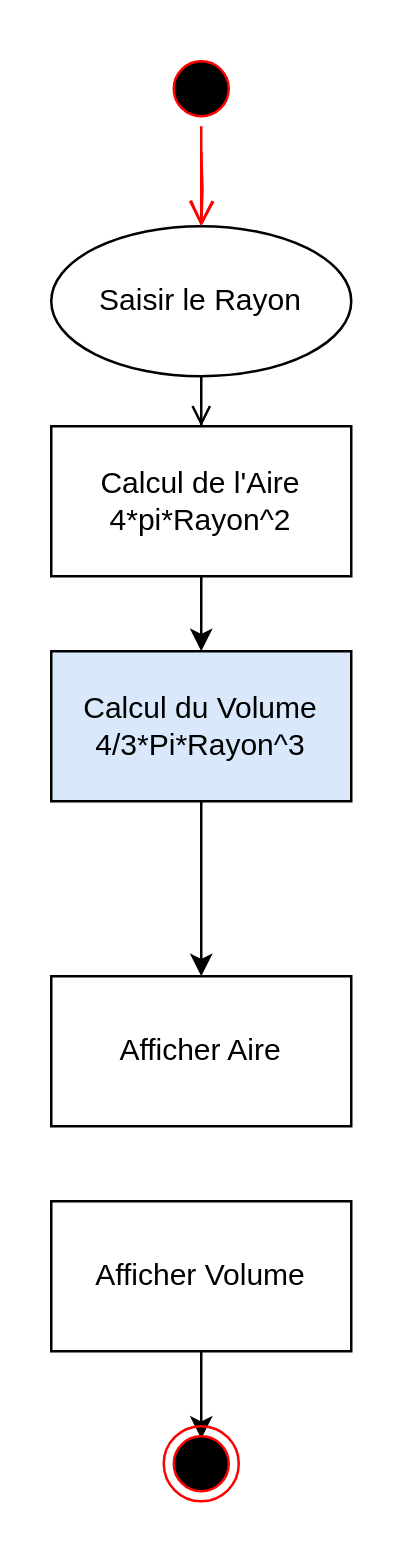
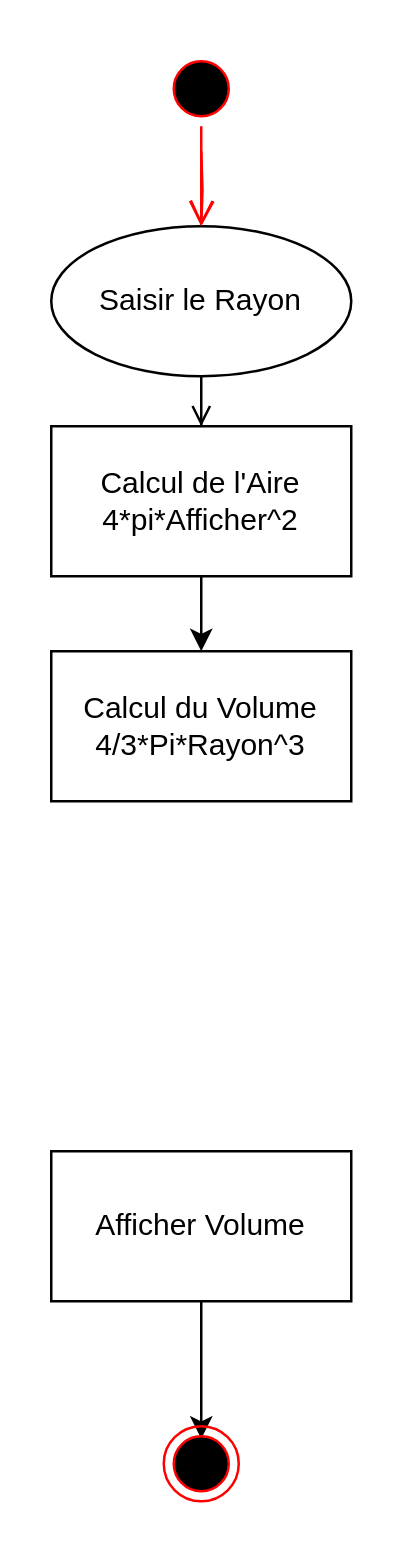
node "Calcul de l'Aire 4*pi*Rayon^2": label "Calcul de l'Aire 4*pi*Rayon^2" -> "Calcul de l'Aire 4*pi*Afficher^2"
node "Calcul du Volume 4/3*Pi*Rayon^3": fillcolor #dae8fc -> #ffffff
edge "Calcul du Volume 4/3*Pi*Rayon^3" -> "Afficher Aire": removed
node "Afficher Aire": removed
node "Afficher Volume": moved (201, 1276) -> (201, 1226)
